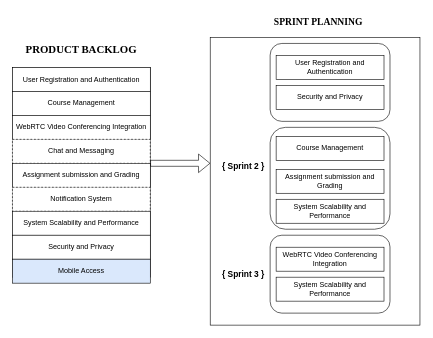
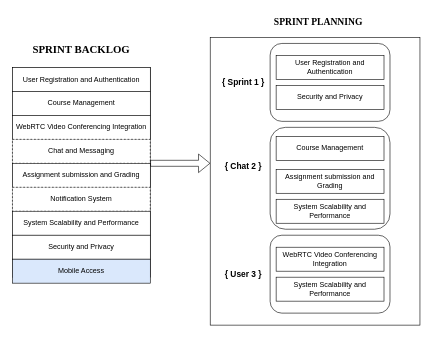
node "PRODUCT BACKLOG": label "PRODUCT BACKLOG" -> "SPRINT BACKLOG"
node "{ Sprint 1 }": added
node "{ Sprint 2 }": label "{ Sprint 2 }" -> "{ Chat 2 }"
node "{ Sprint 3 }": label "{ Sprint 3 }" -> "{ User 3 }"
